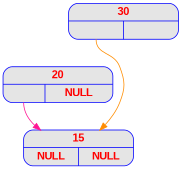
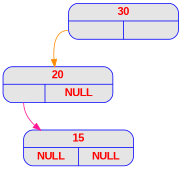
edge "30" -> "15": now "30" -> "20"
